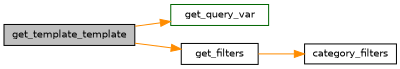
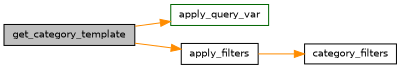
node "get_query_var": label "get_query_var" -> "apply_query_var"
node "get_template_template": label "get_template_template" -> "get_category_template"
node "get_filters": label "get_filters" -> "apply_filters"
